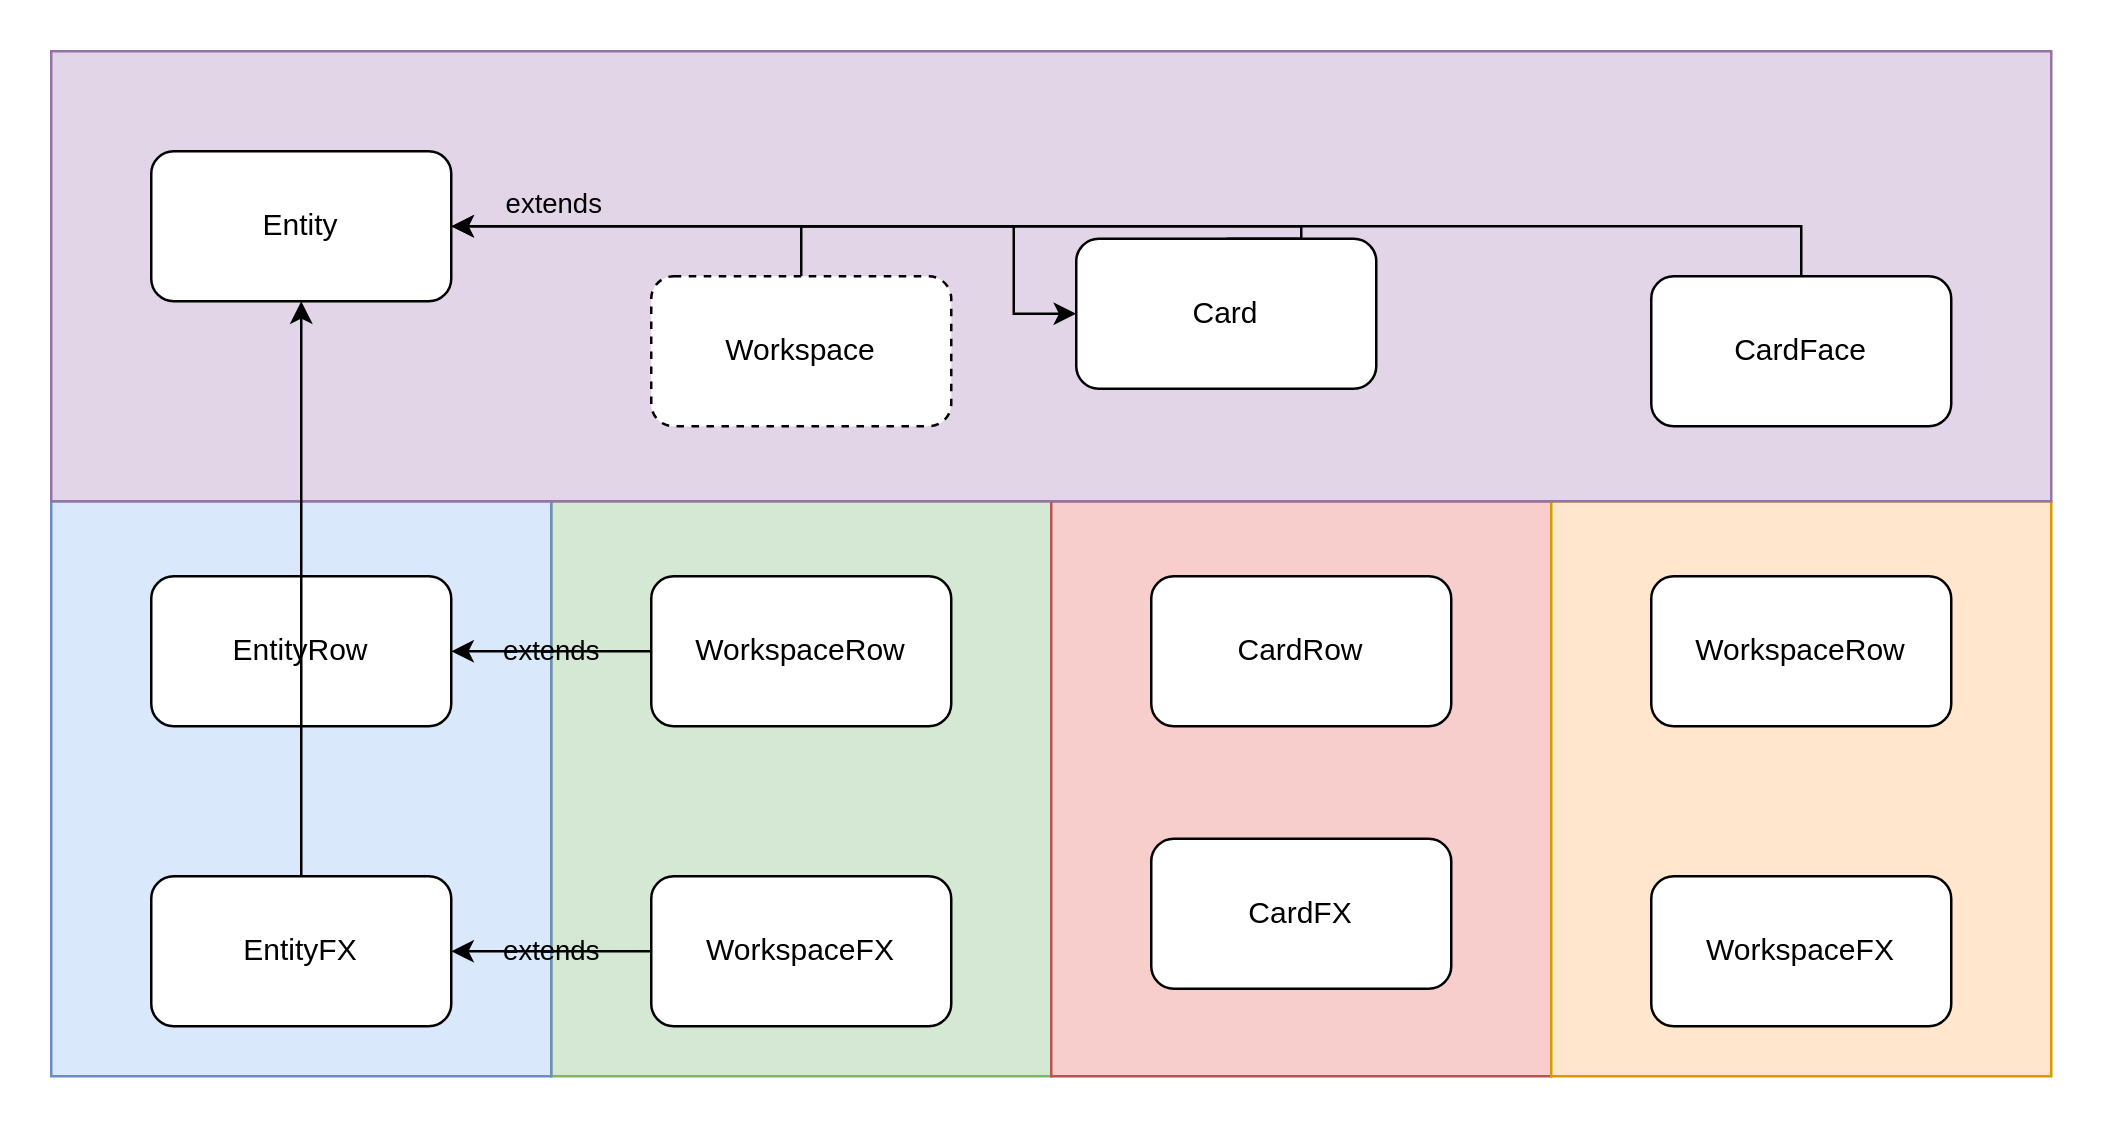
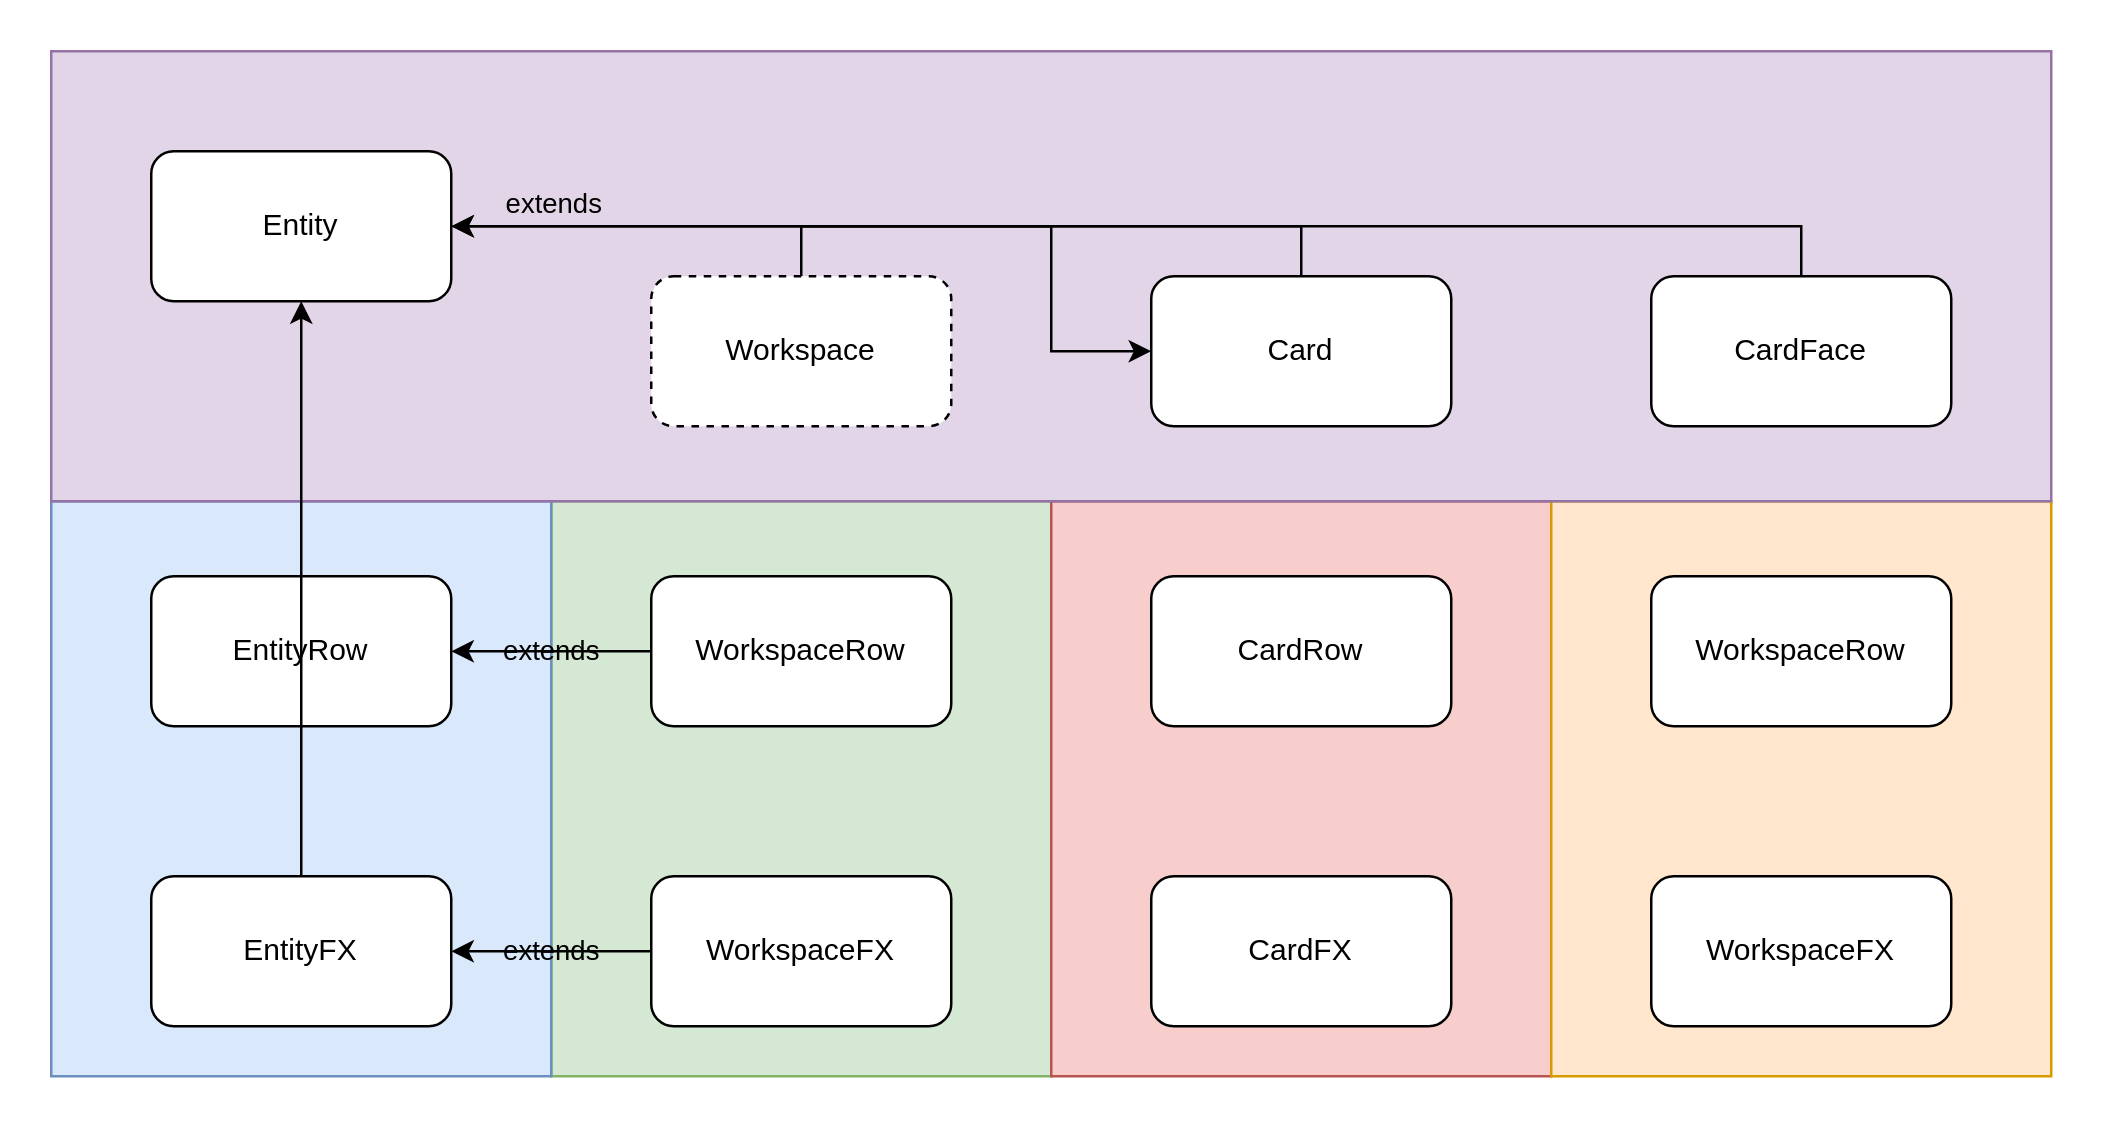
node "Card": moved (1226, 314) -> (1301, 351)
node "CardFX": moved (1301, 914) -> (1301, 951)
